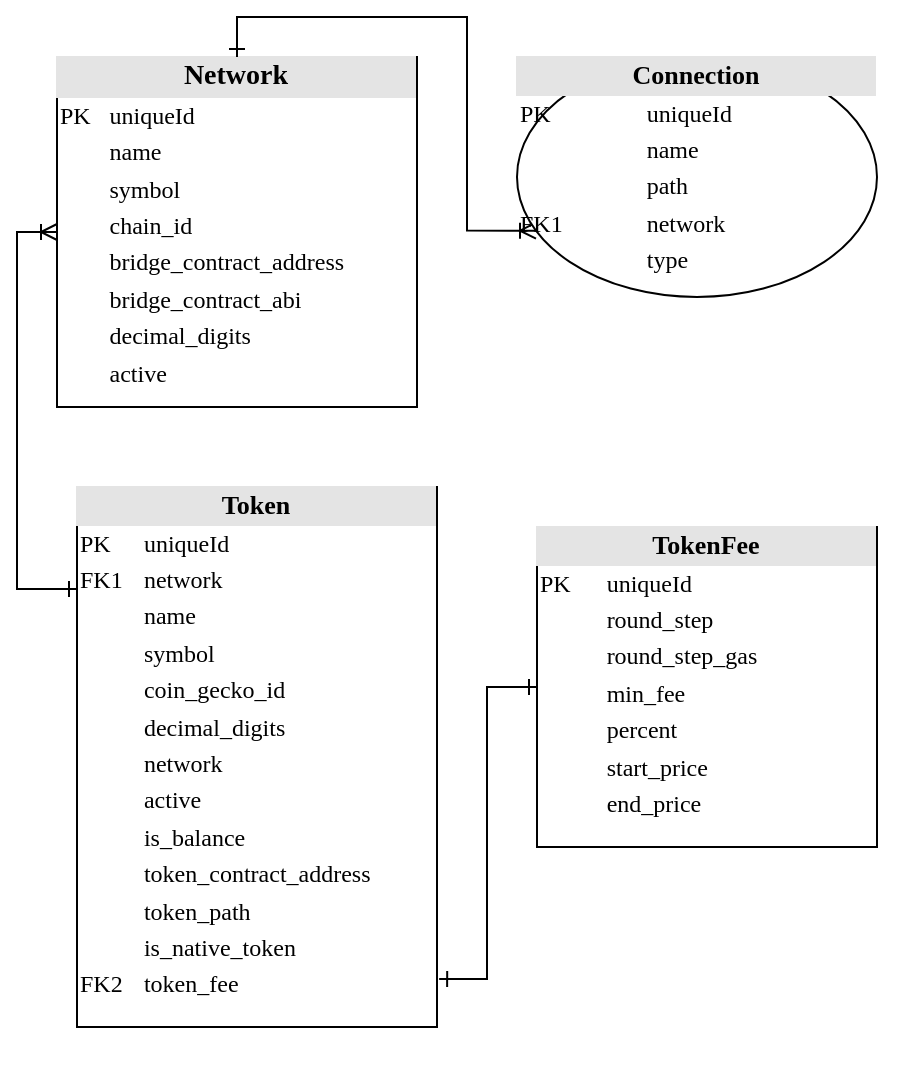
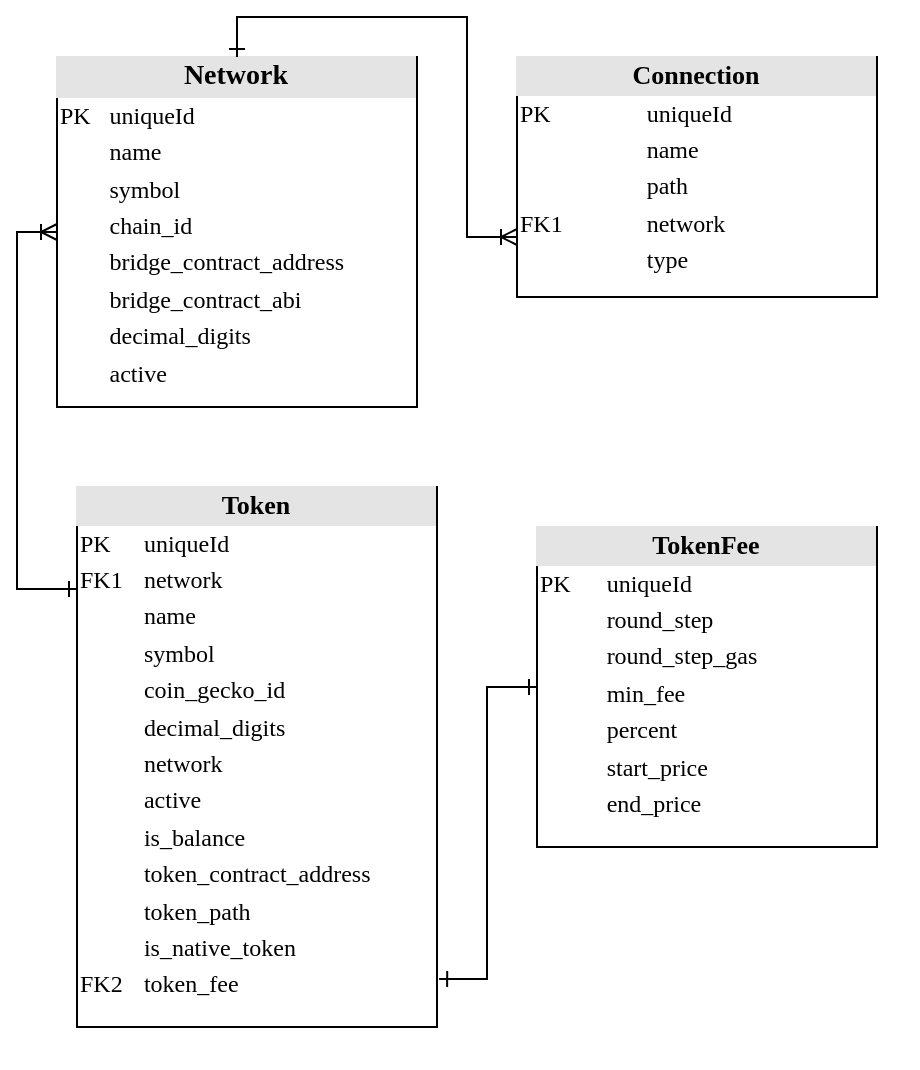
node "Connection PK uniqueId name path FK1 network type": shape ellipse -> rectangle
